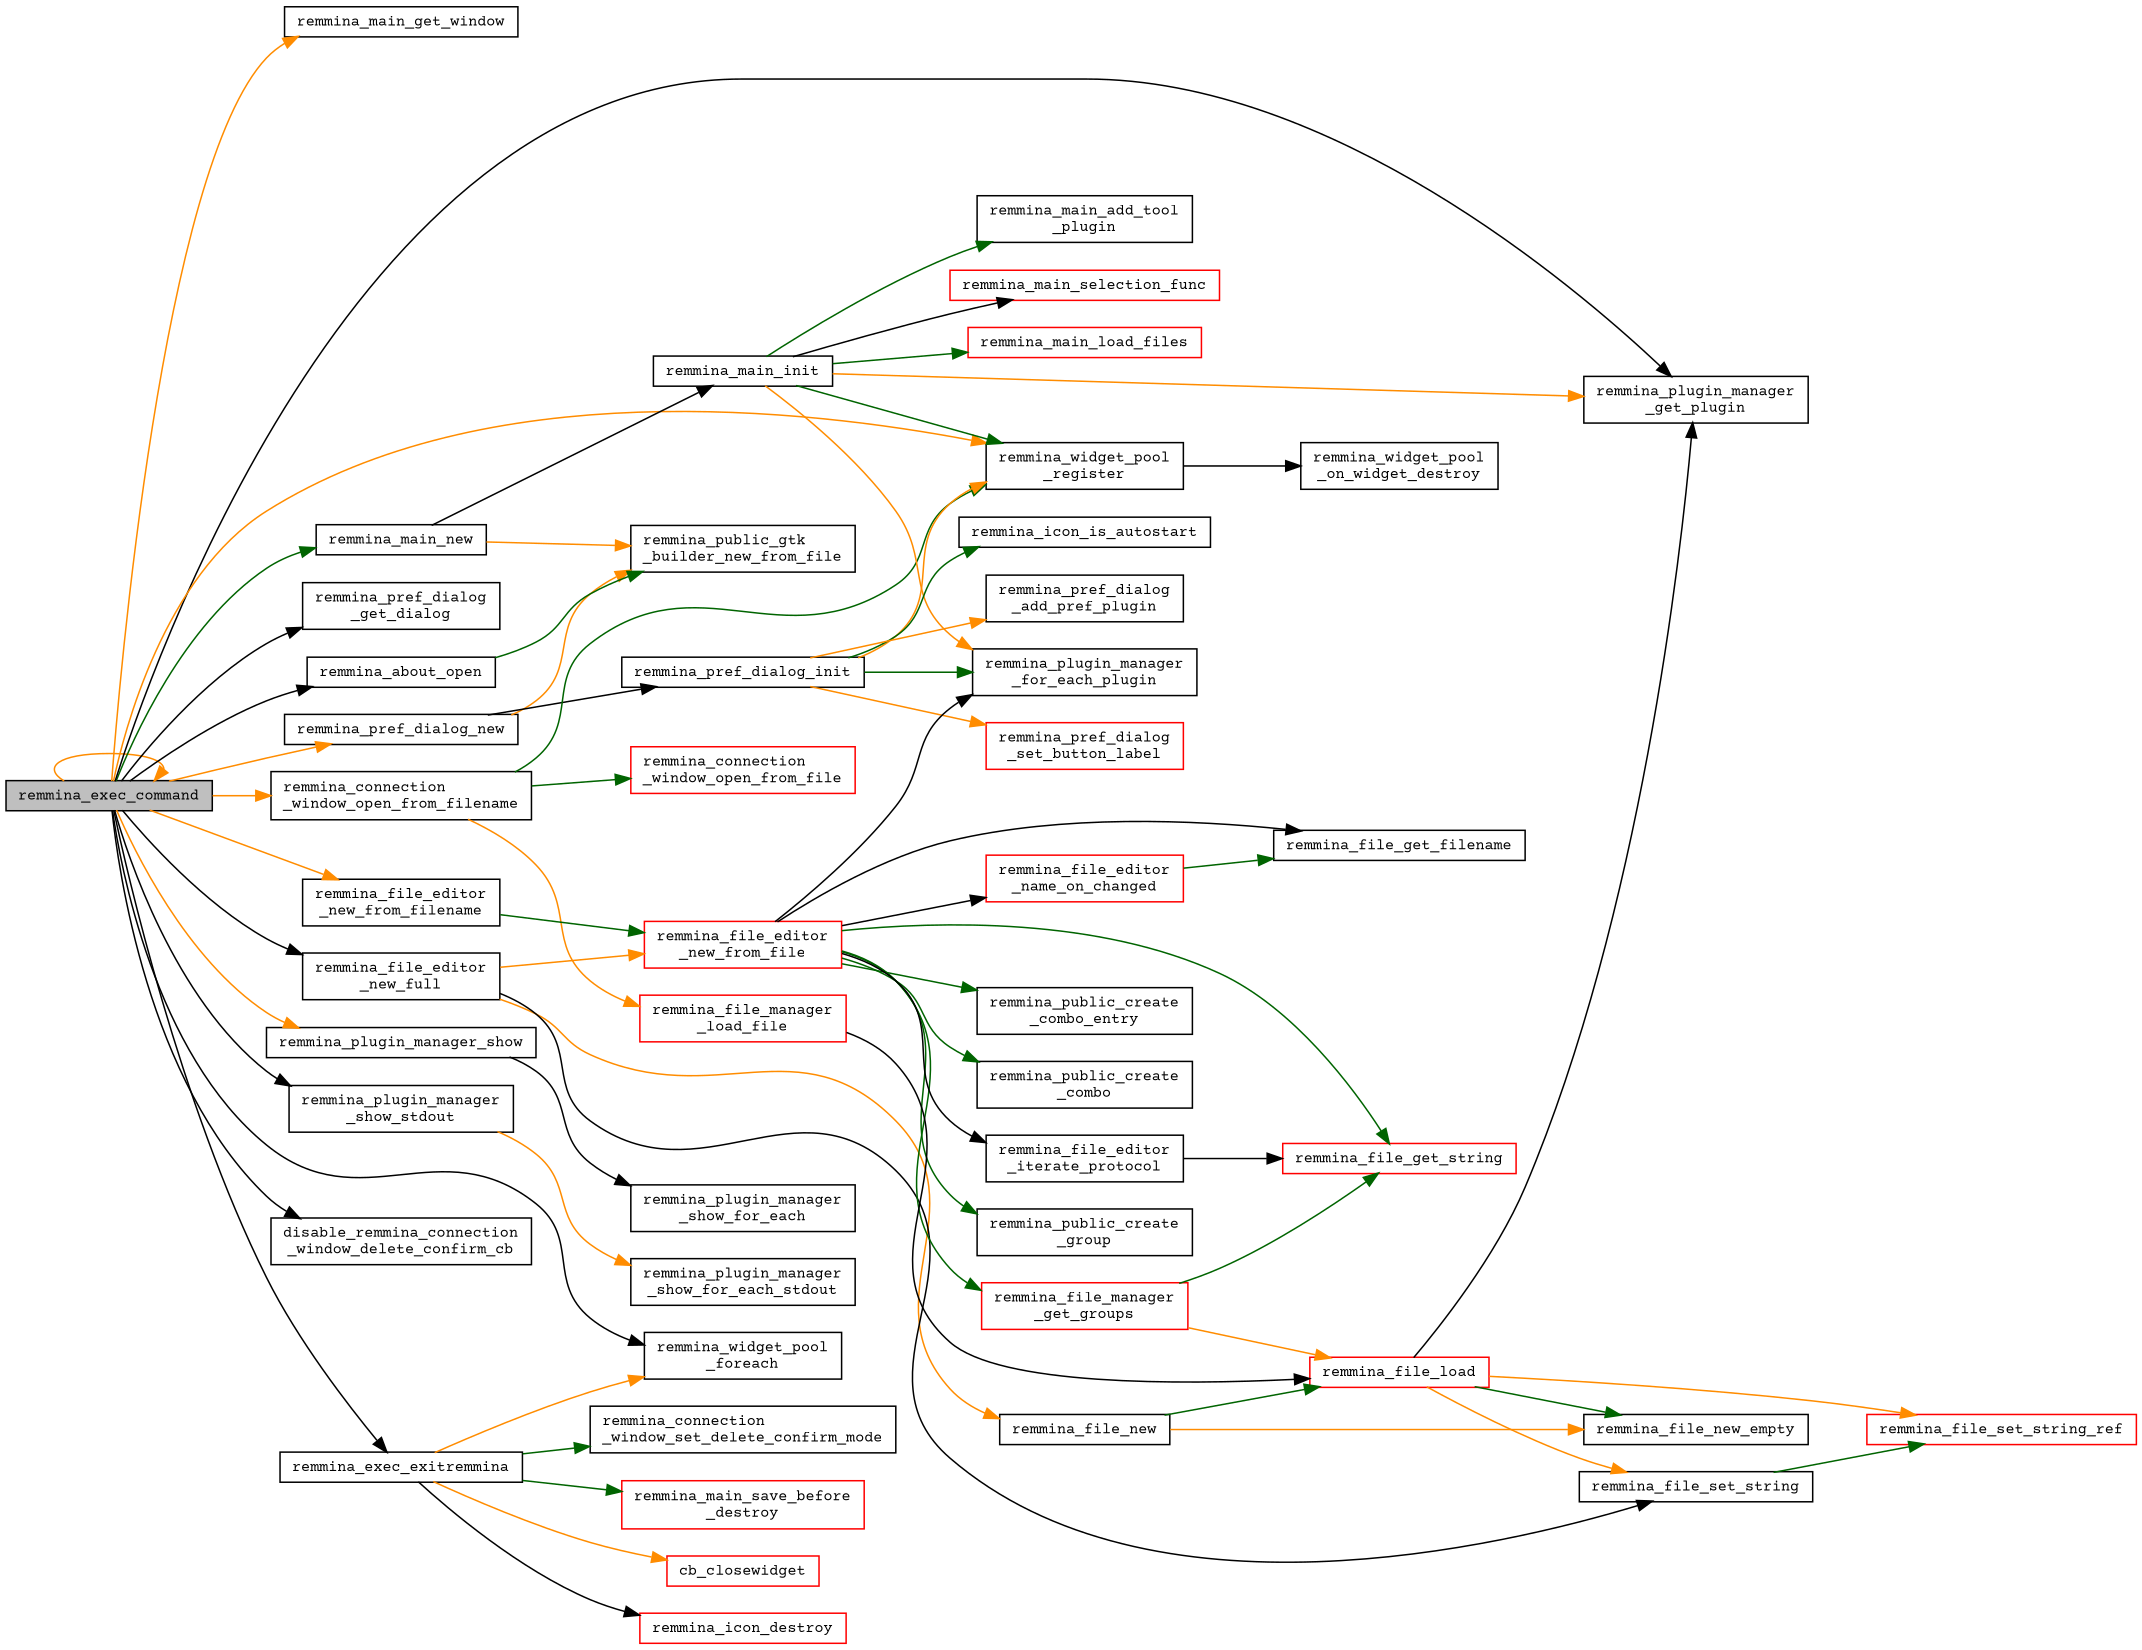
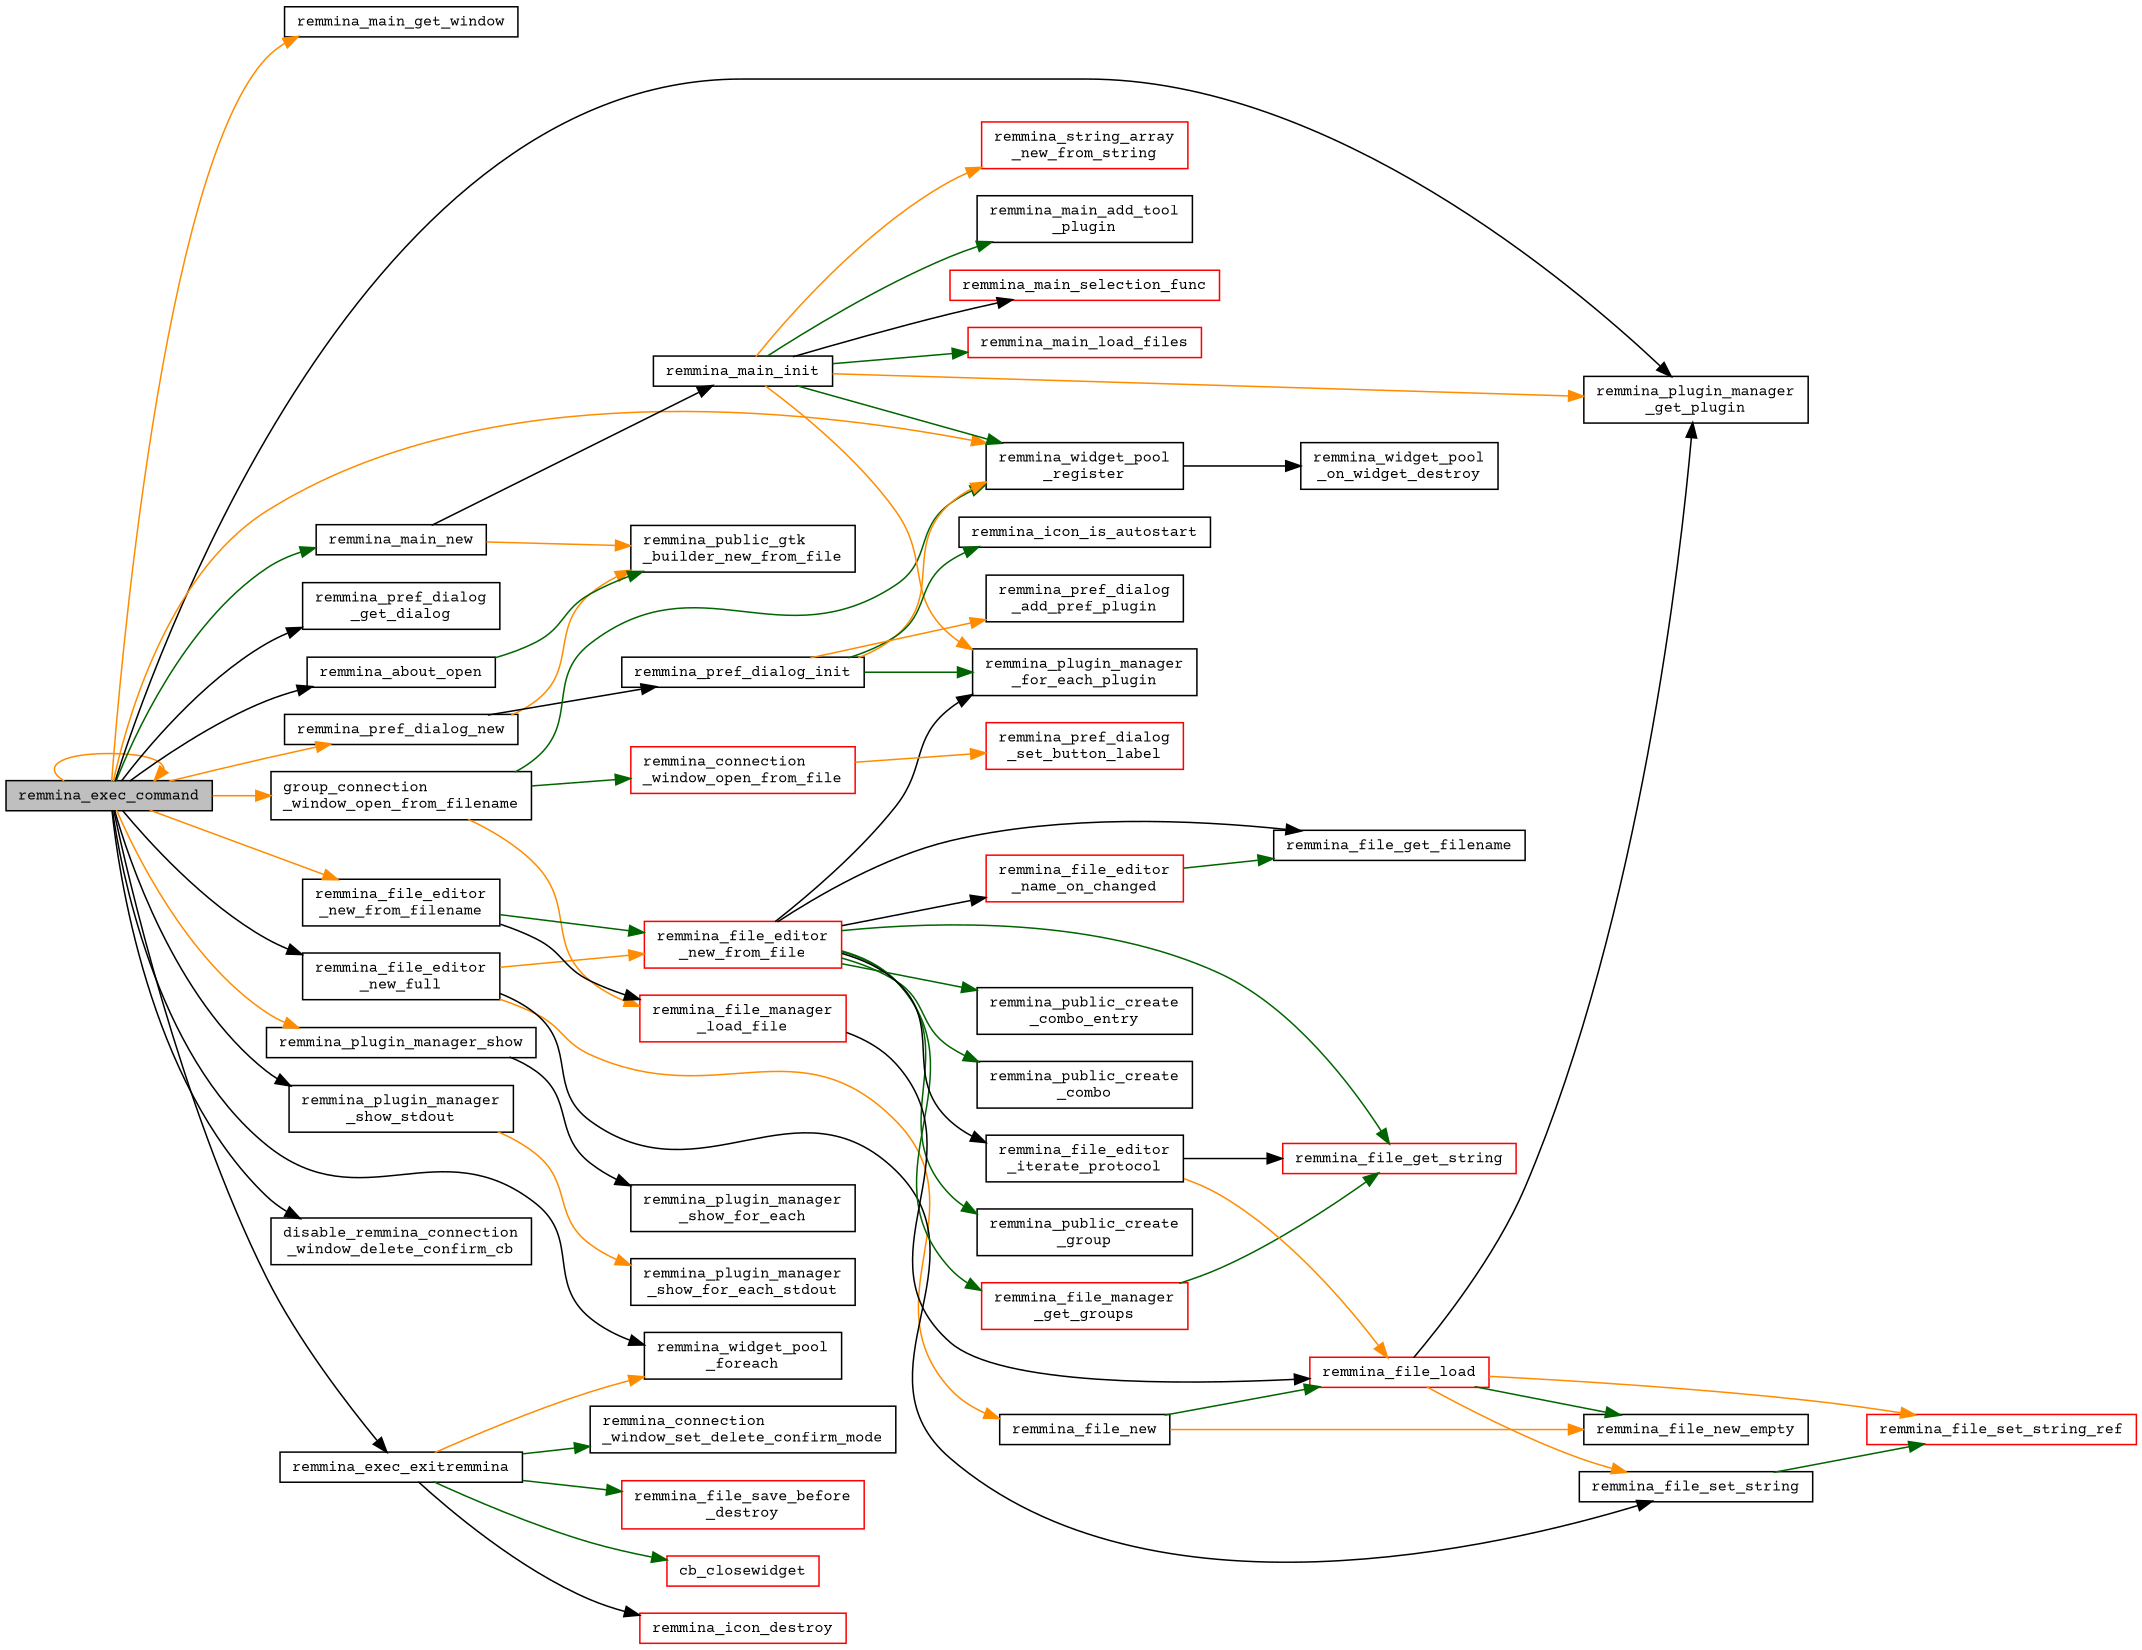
node "remmina_string_array _new_from_string": added
edge "remmina_pref_dialog_init" -> "remmina_pref_dialog _set_button_label": now "remmina_connection _window_open_from_file" -> "remmina_pref_dialog _set_button_label"
node "remmina_connection _window_open_from_filename": label "remmina_connection _window_open_from_filename" -> "group_connection _window_open_from_filename"
edge "remmina_file_editor _new_from_filename" -> "remmina_file_manager _load_file": added
edge "remmina_file_manager _get_groups" -> "remmina_file_load": now "remmina_file_editor _iterate_protocol" -> "remmina_file_load"
node "remmina_main_save_before _destroy": label "remmina_main_save_before _destroy" -> "remmina_file_save_before _destroy"
edge "remmina_exec_exitremmina" -> "cb_closewidget": color darkorange -> darkgreen
